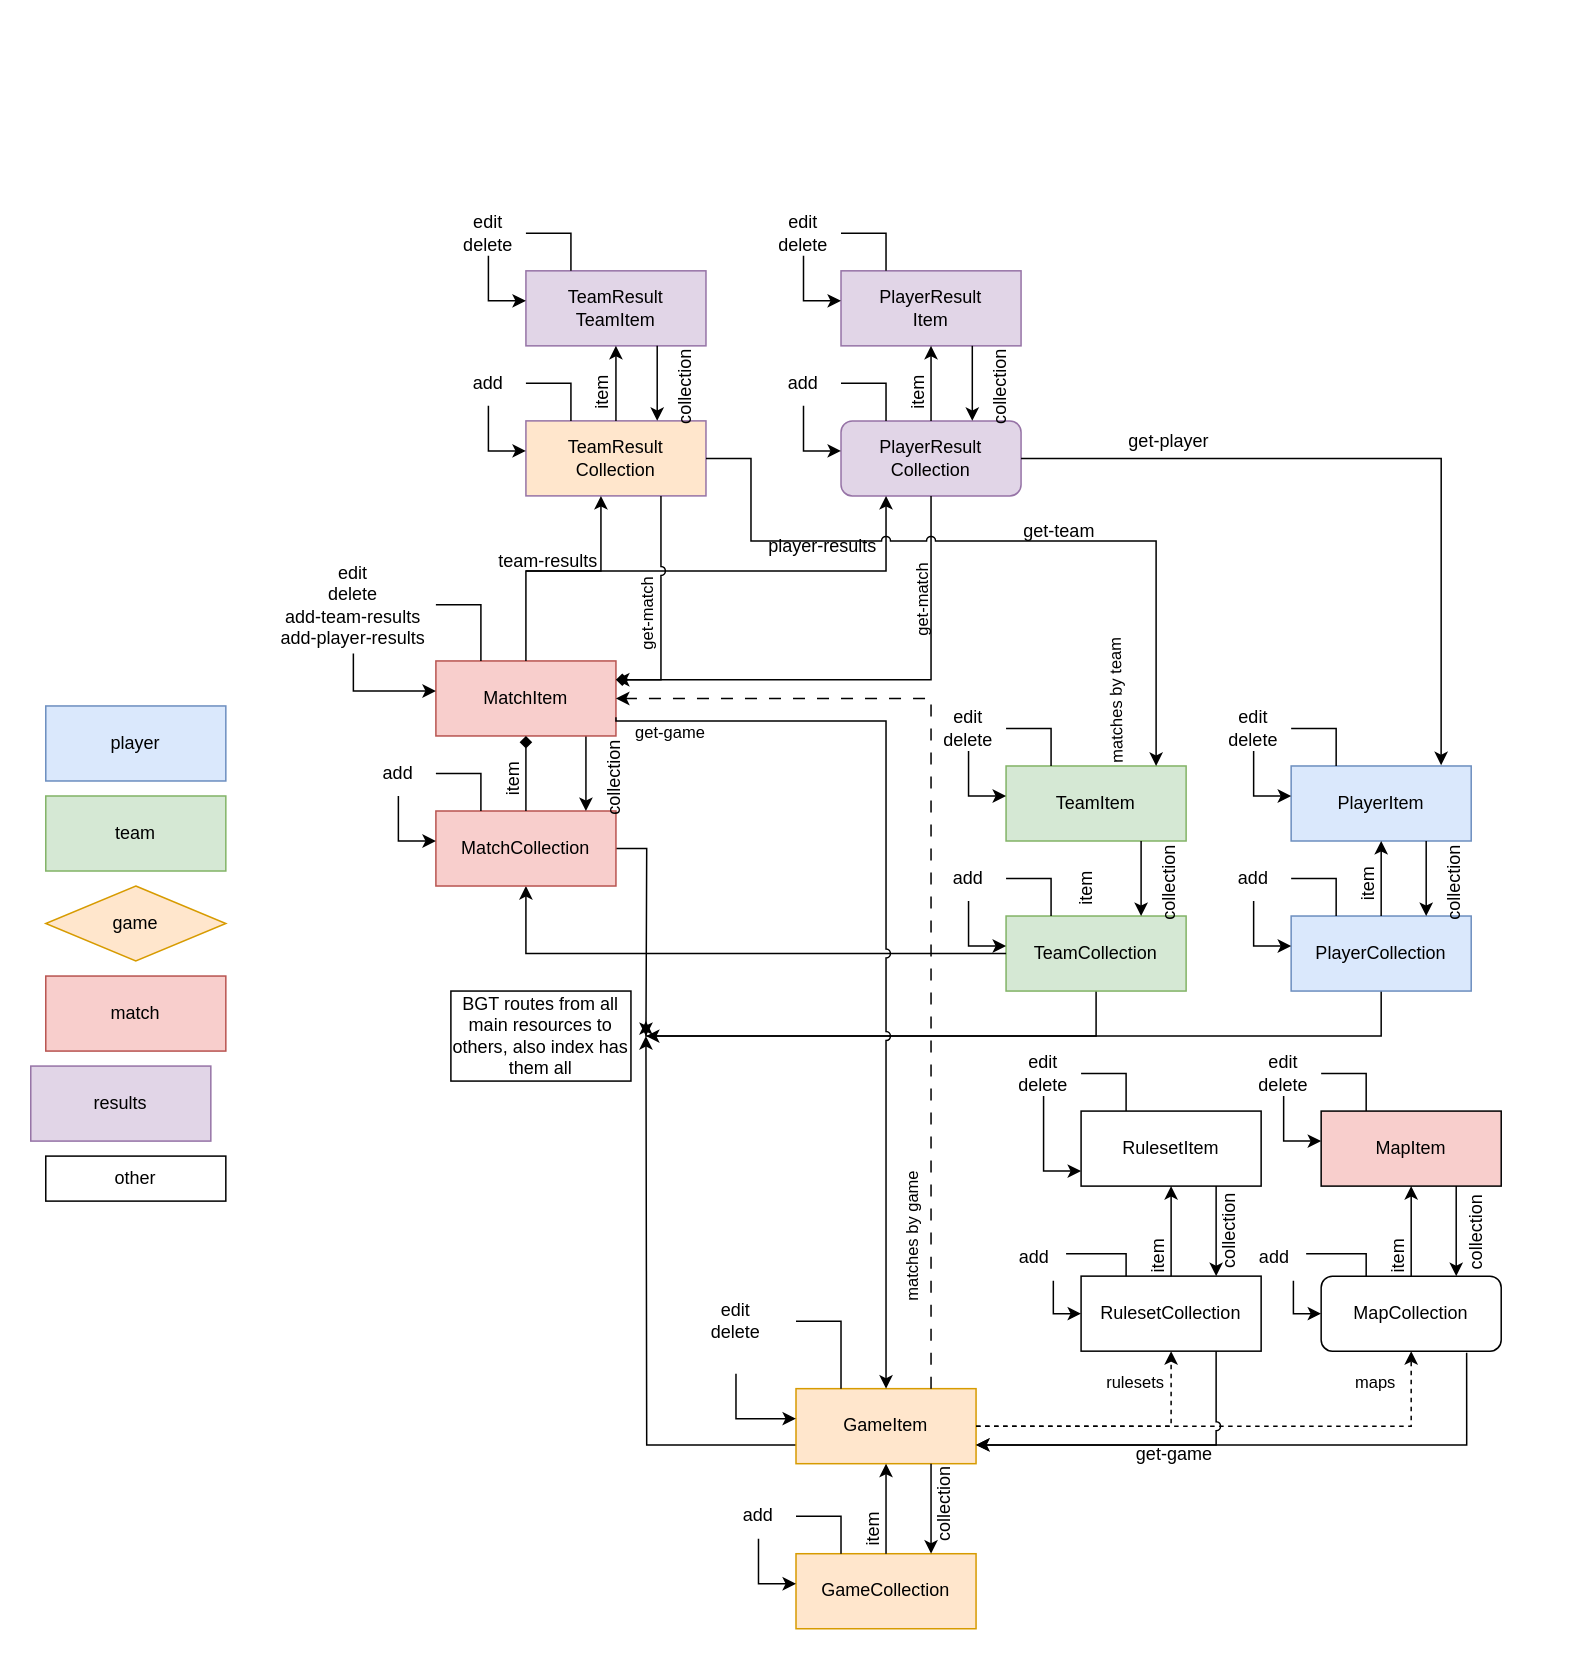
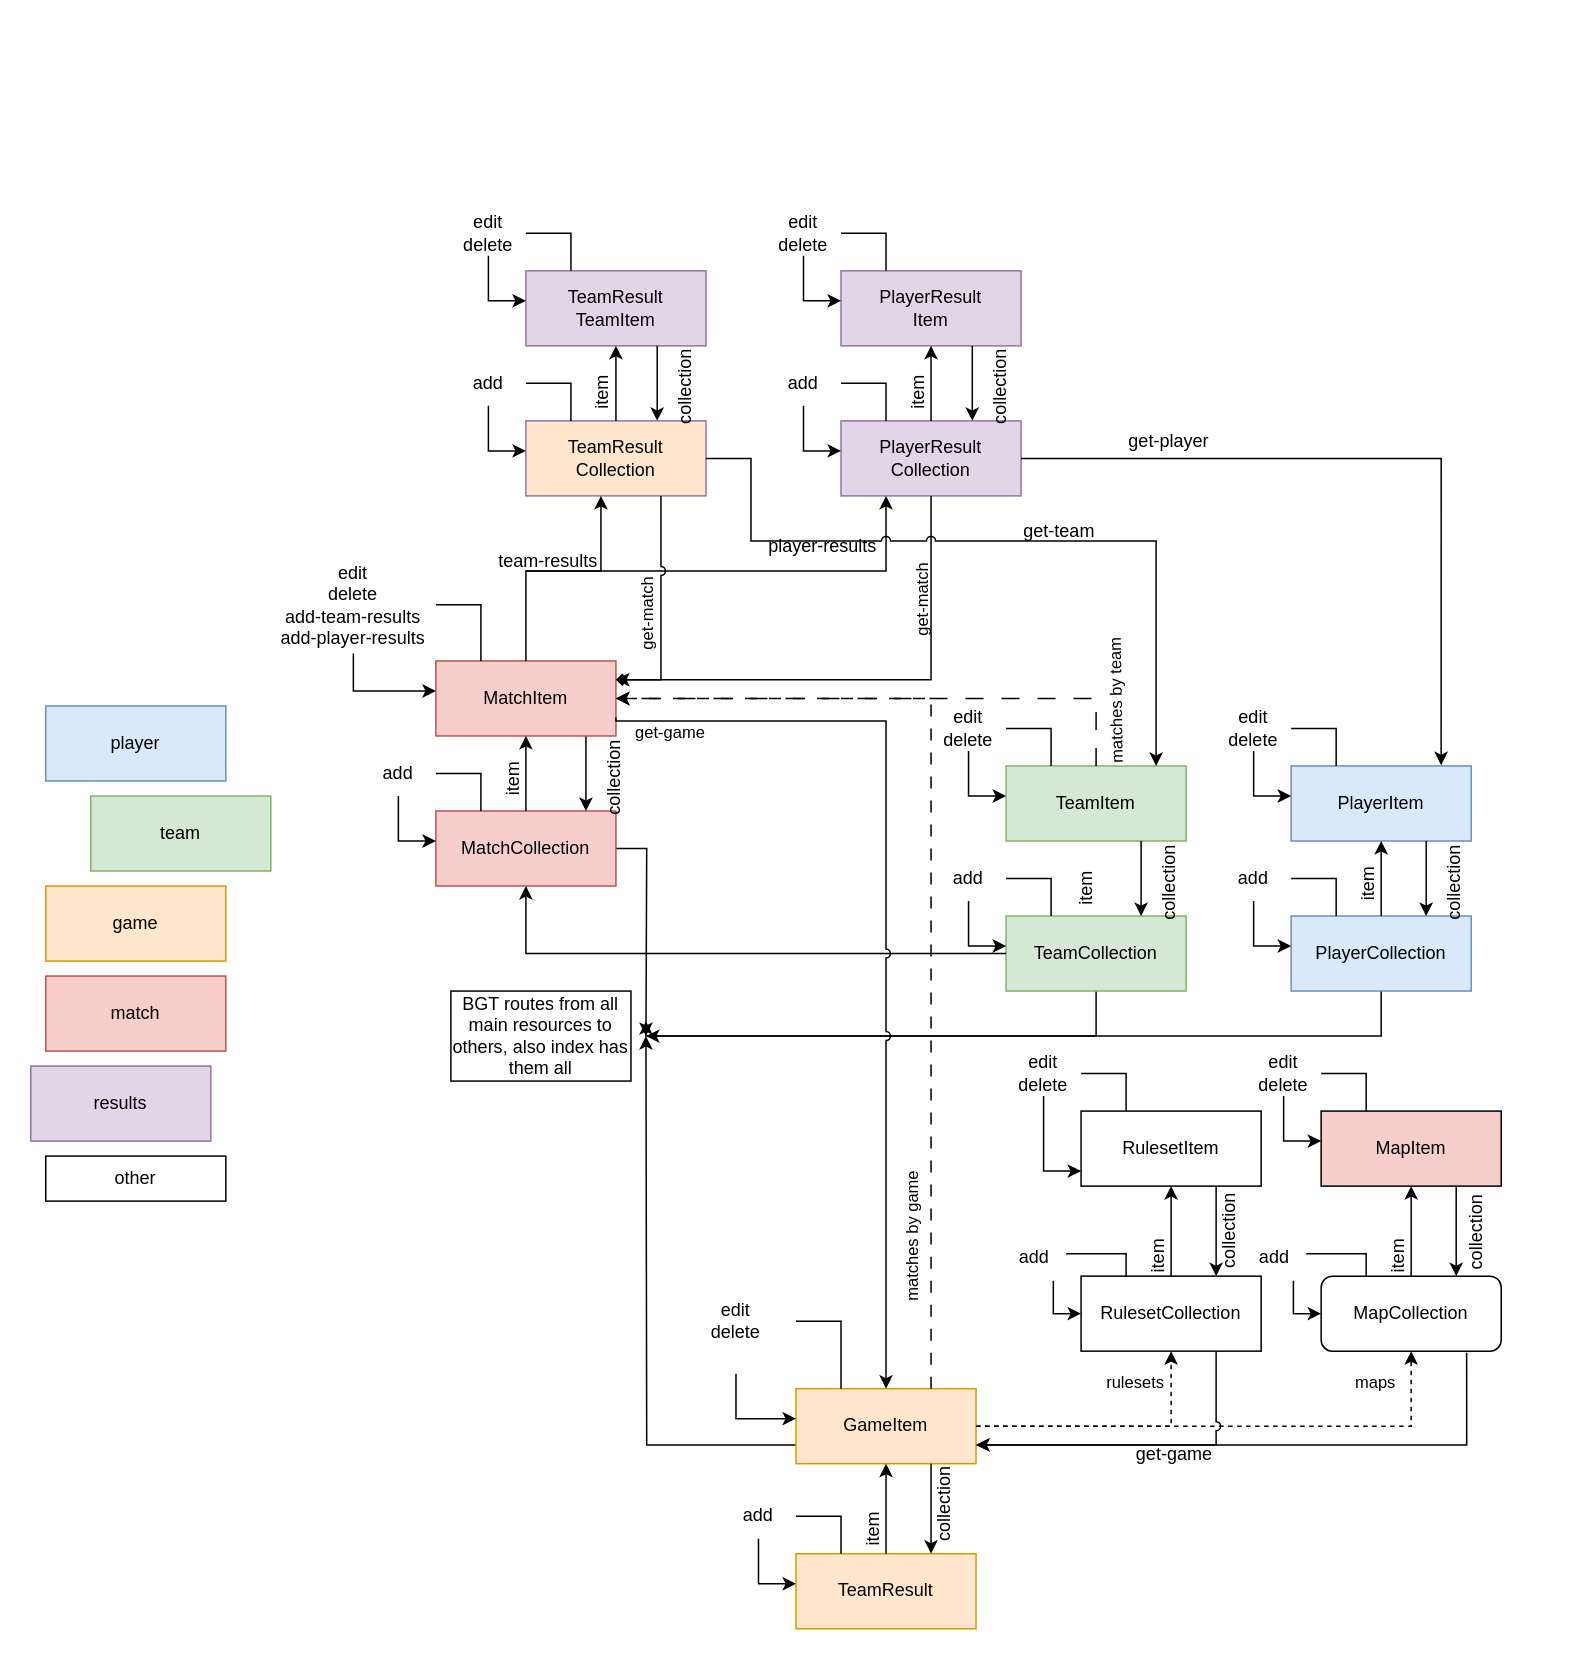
node "PlayerResult Collection": shape rounded rectangle -> rectangle
edge "TeamItem" -> "MatchItem": added
edge "MatchCollection" -> "MatchItem": arrowhead diamond -> classic
node "team": moved (136, 833) -> (181, 833)
node "game": shape diamond -> rectangle
node "GameCollection": label "GameCollection" -> "TeamResult"
